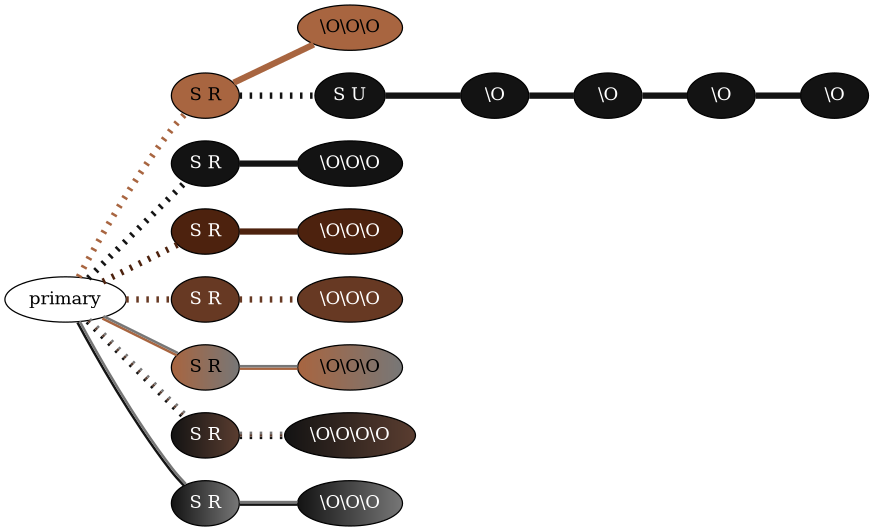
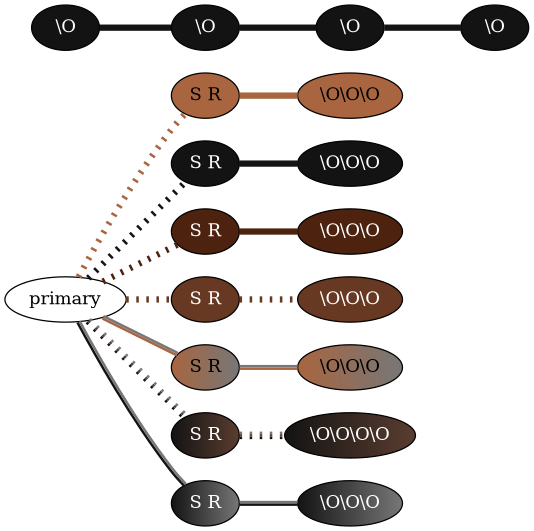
node "S U": removed
